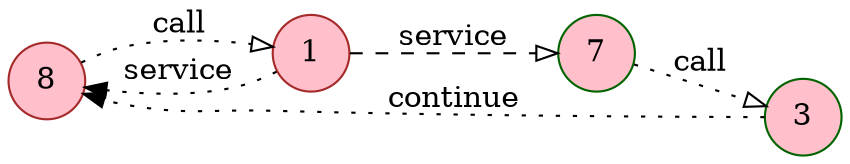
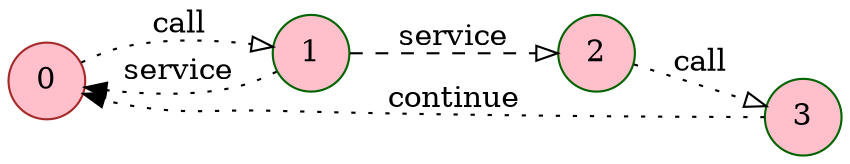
node "1": color brown -> darkgreen
node "7": label "7" -> "2"
node "8": label "8" -> "0"
